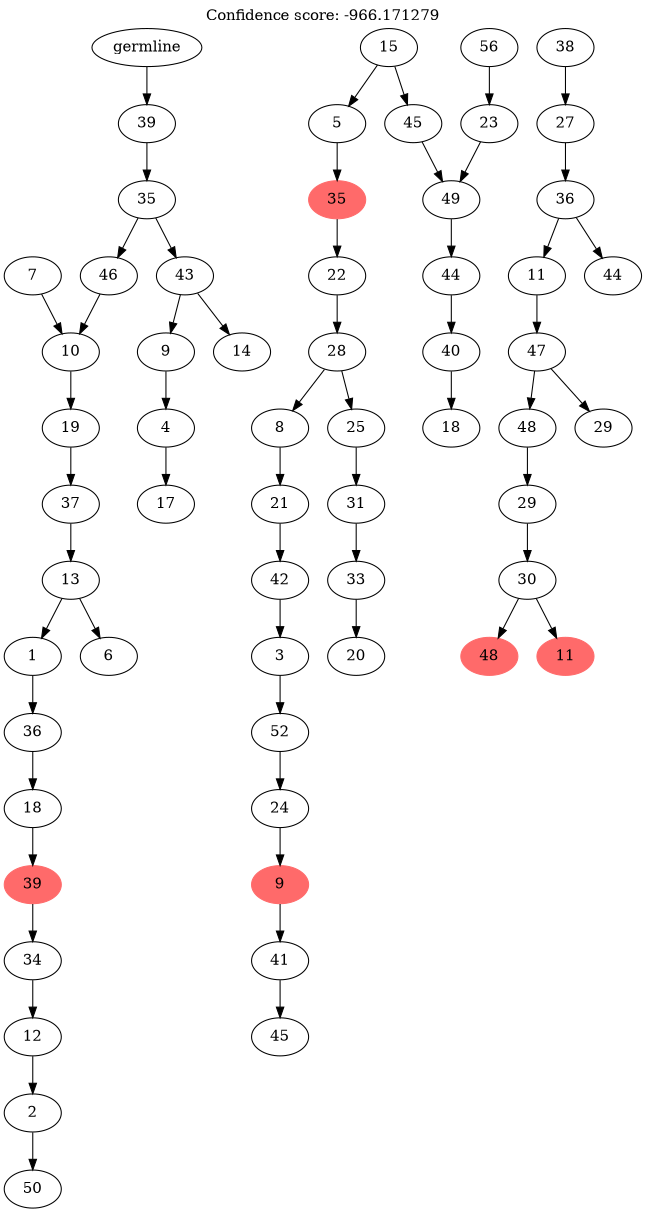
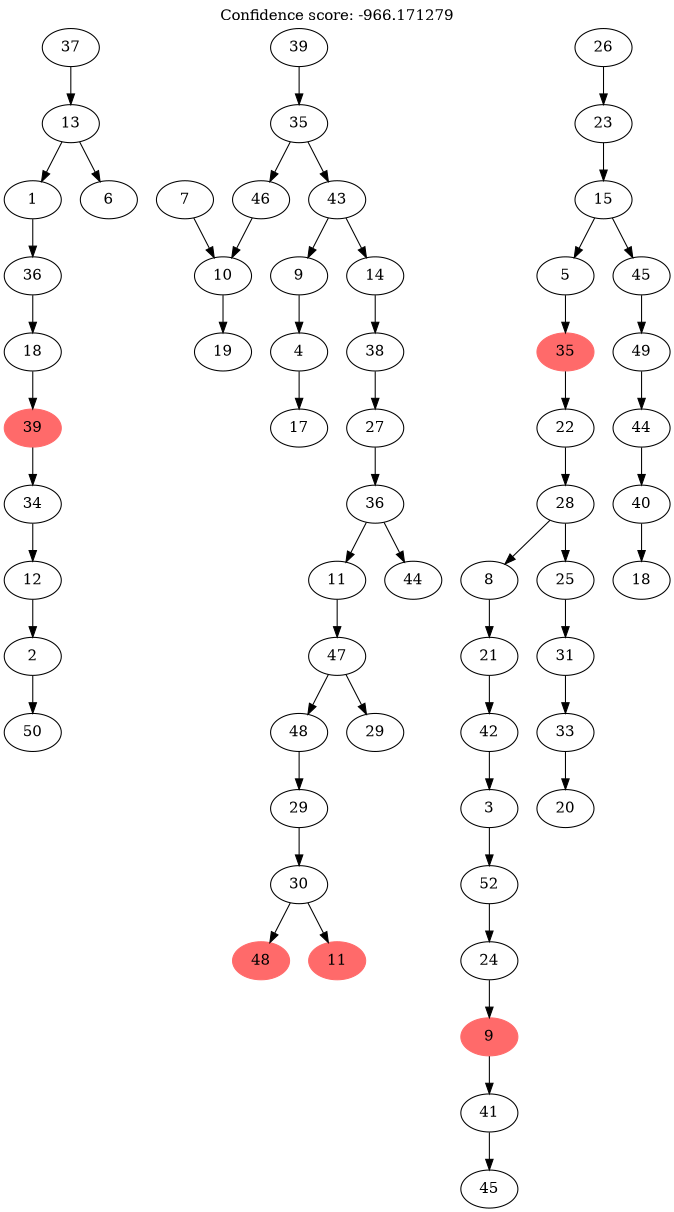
node "germline": removed
node "56": label "56" -> "26"
edge "23" -> "49": now "23" -> "15"
edge "14" -> "38": added
edge "19" -> "37": removed
